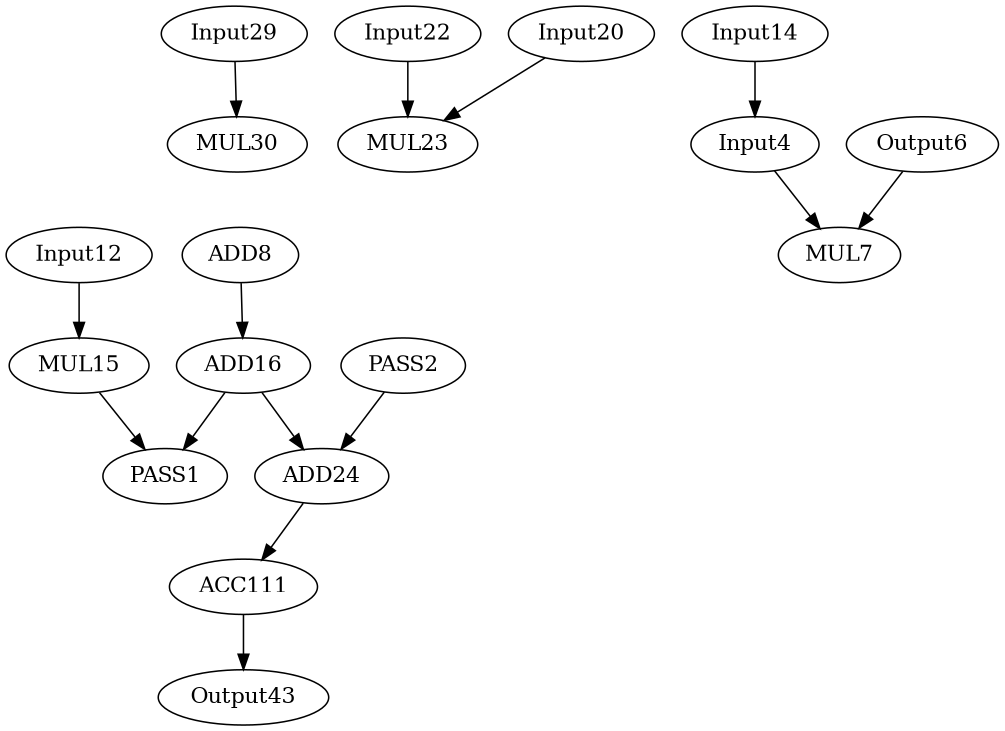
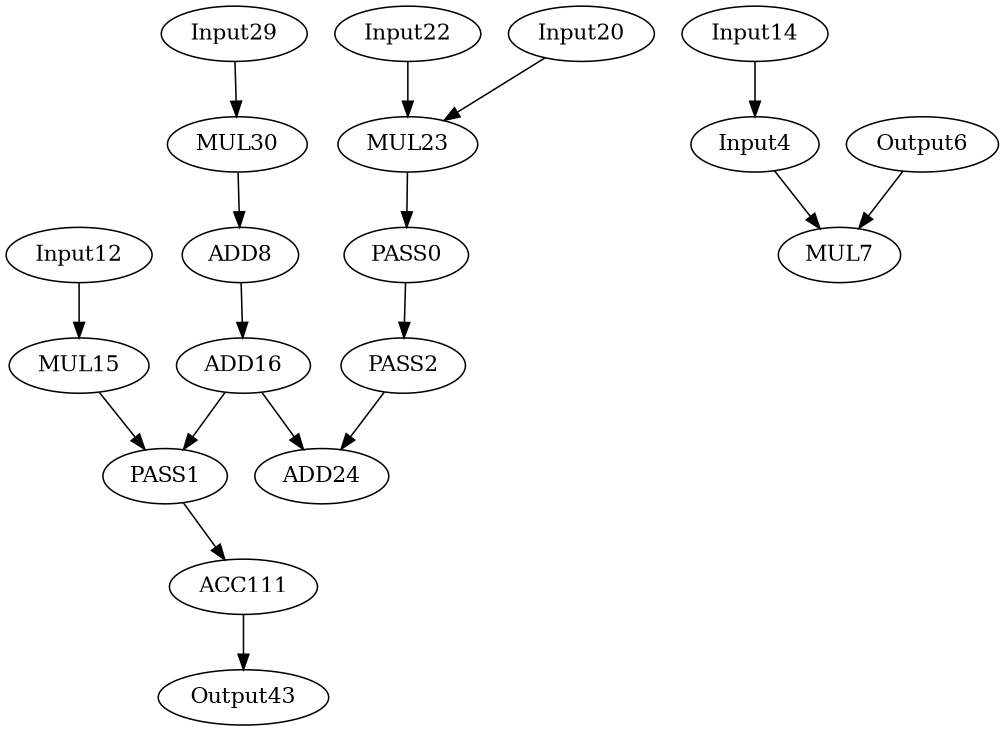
edge "MUL30" -> "ADD8": added
node "PASS0": added
edge "ADD24" -> "ACC111": now "PASS1" -> "ACC111"
